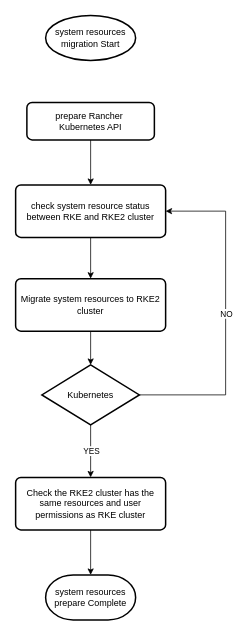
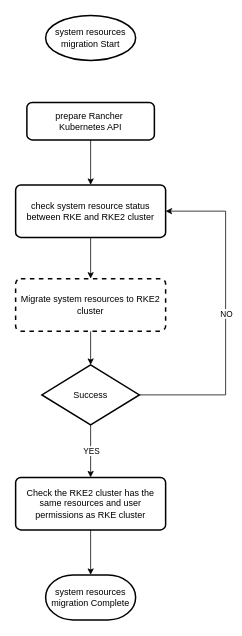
node "Migrate system resources to RKE2 cluster": style solid -> dashed
node "Kubernetes": label "Kubernetes" -> "Success"
node "system resources prepare Complete": label "system resources prepare Complete" -> "system resources migration Complete"
